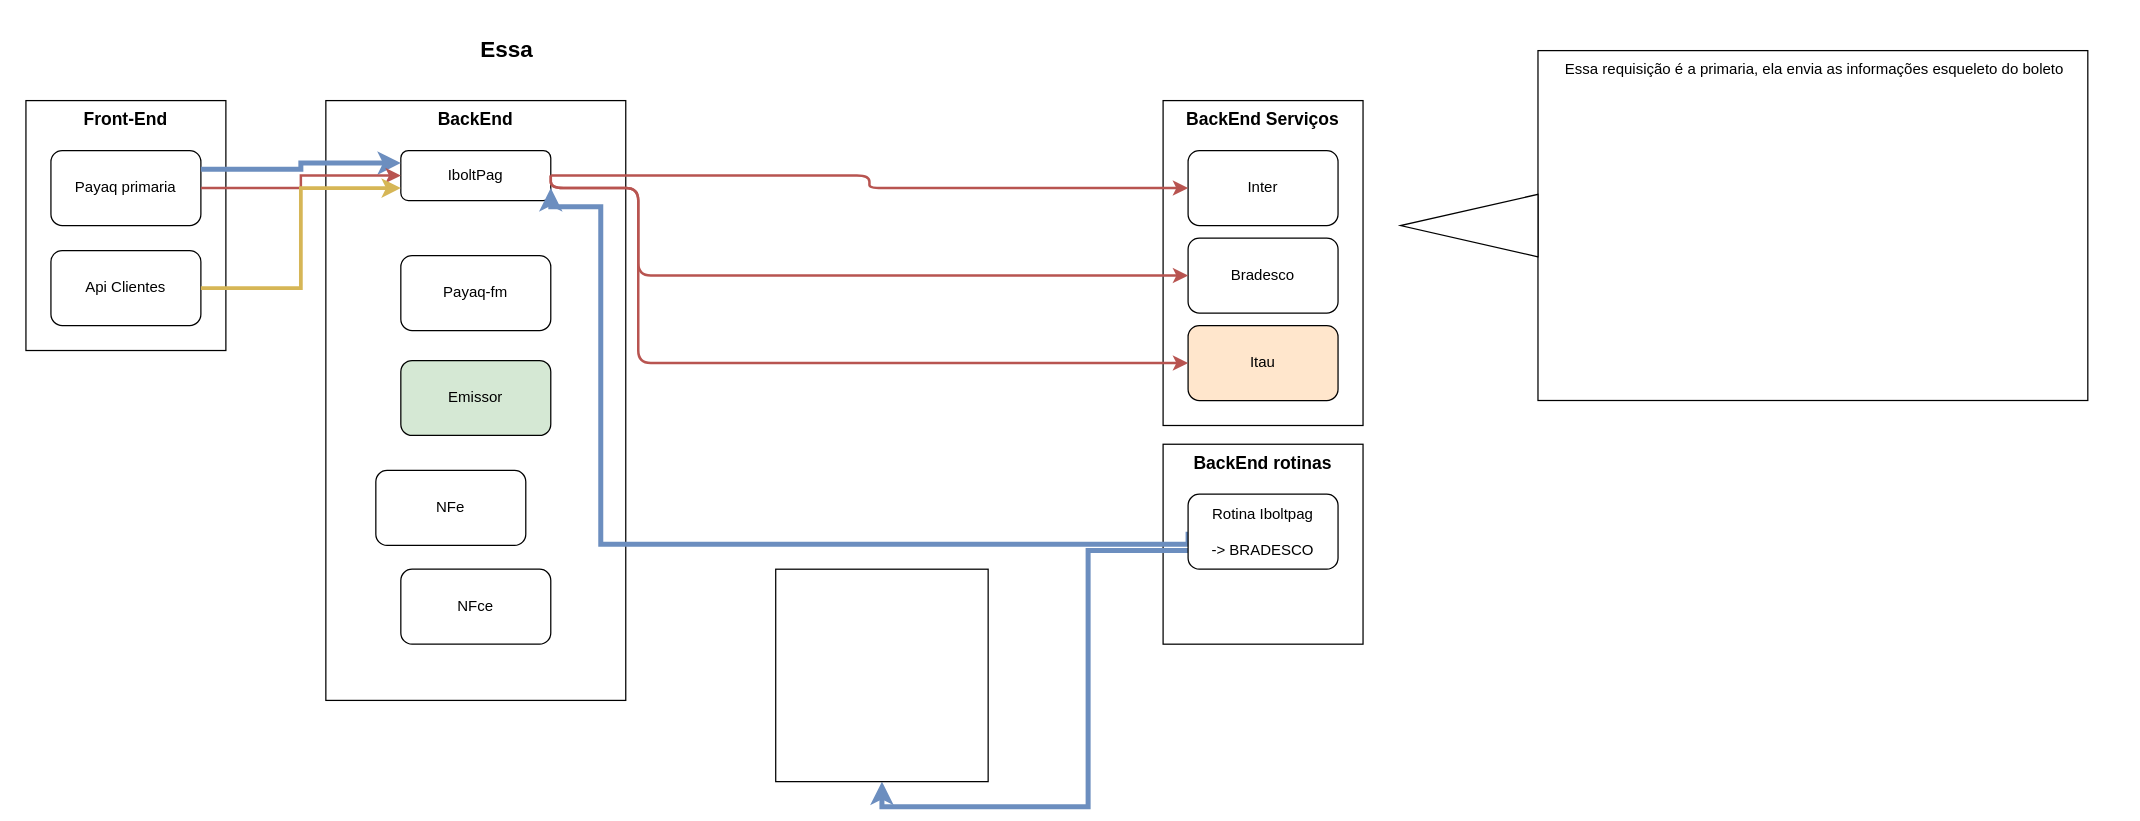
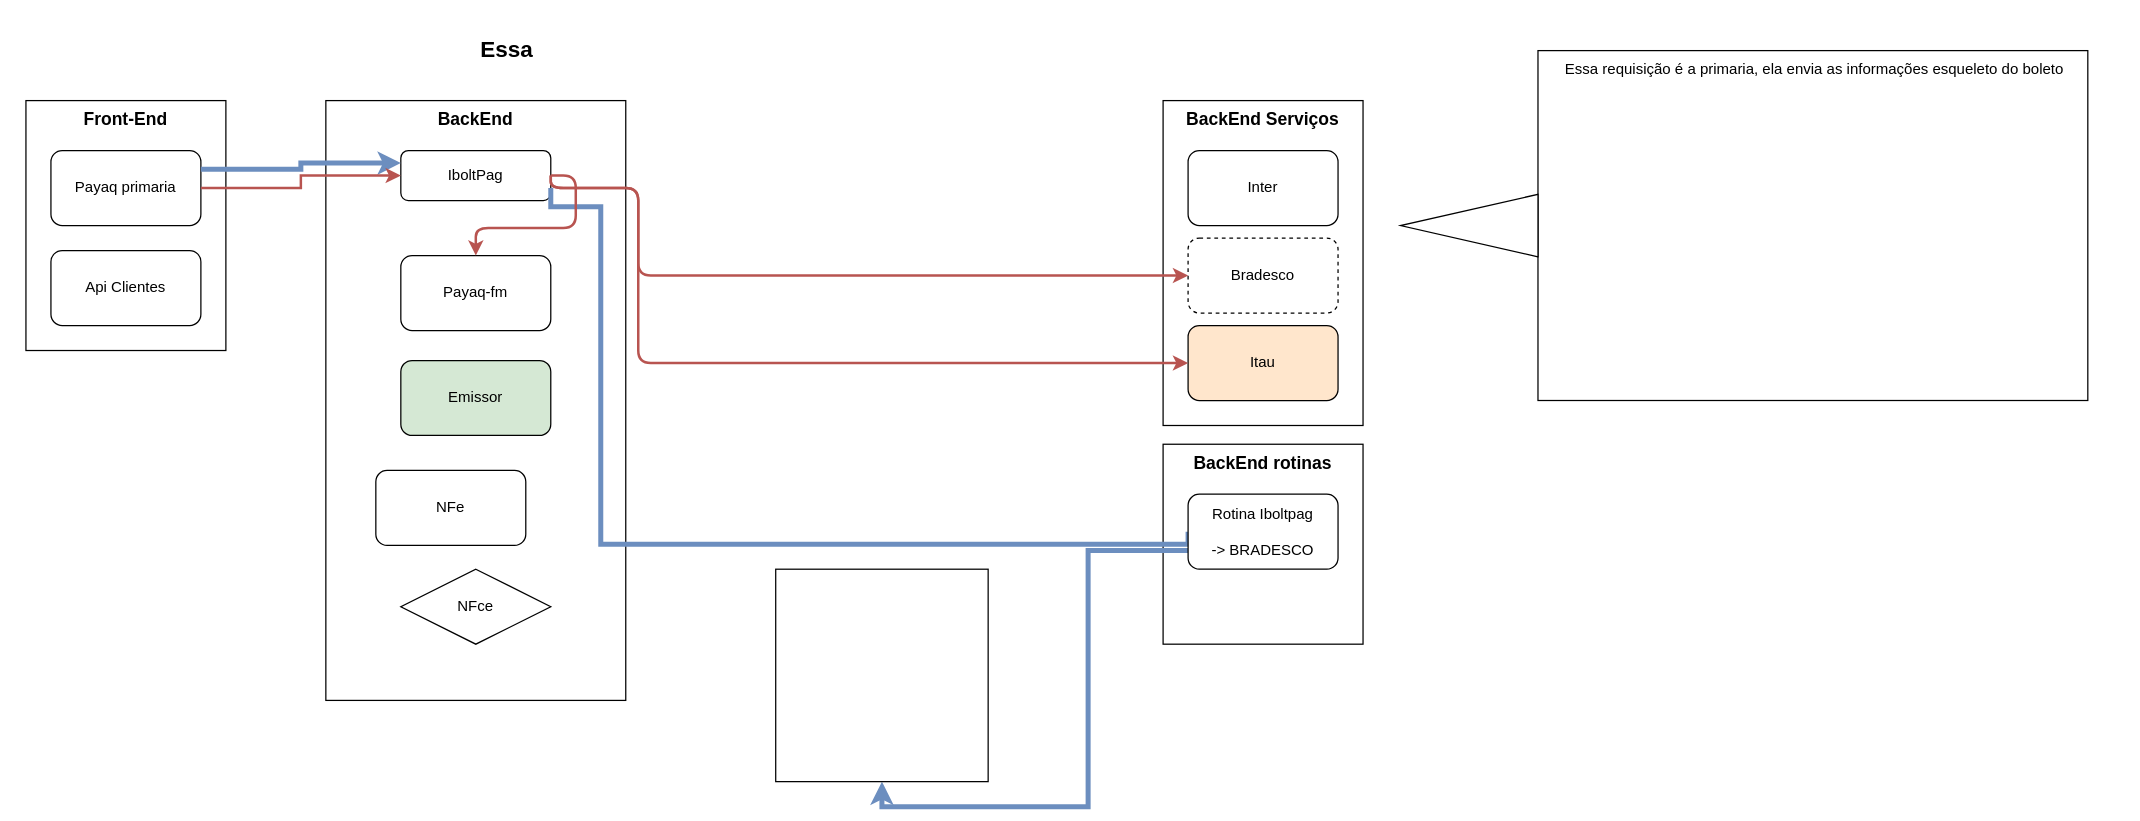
edge "IboltPag" -> "Inter": now "IboltPag" -> "Payaq-fm"
edge "Rotina Iboltpag -> BRADESCO" -> "IboltPag": arrowhead classic -> none
edge "Api Clientes" -> "IboltPag": removed
node "Bradesco": style solid -> dashed
node "NFce": shape rounded rectangle -> diamond
